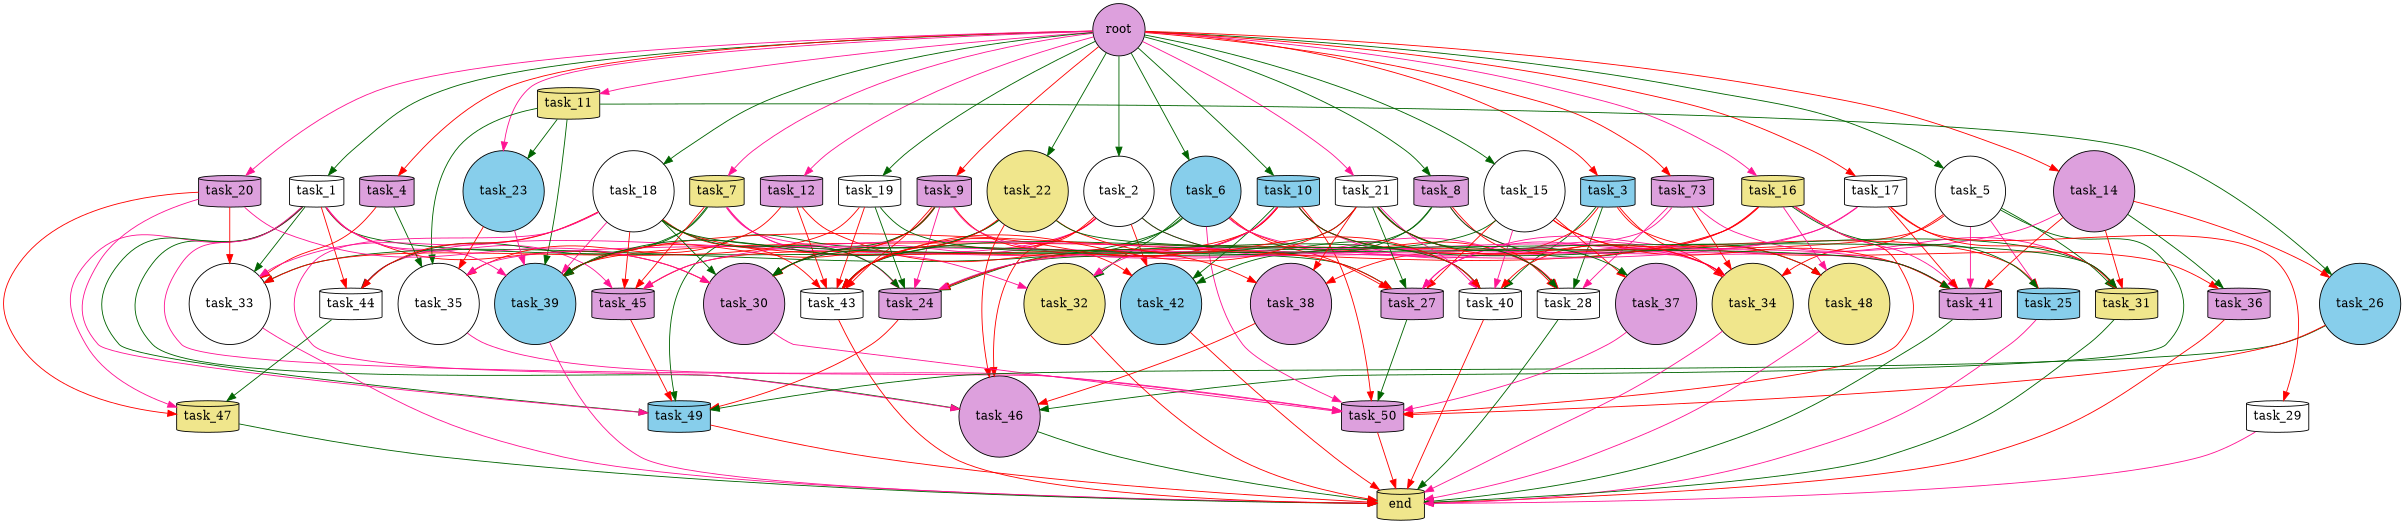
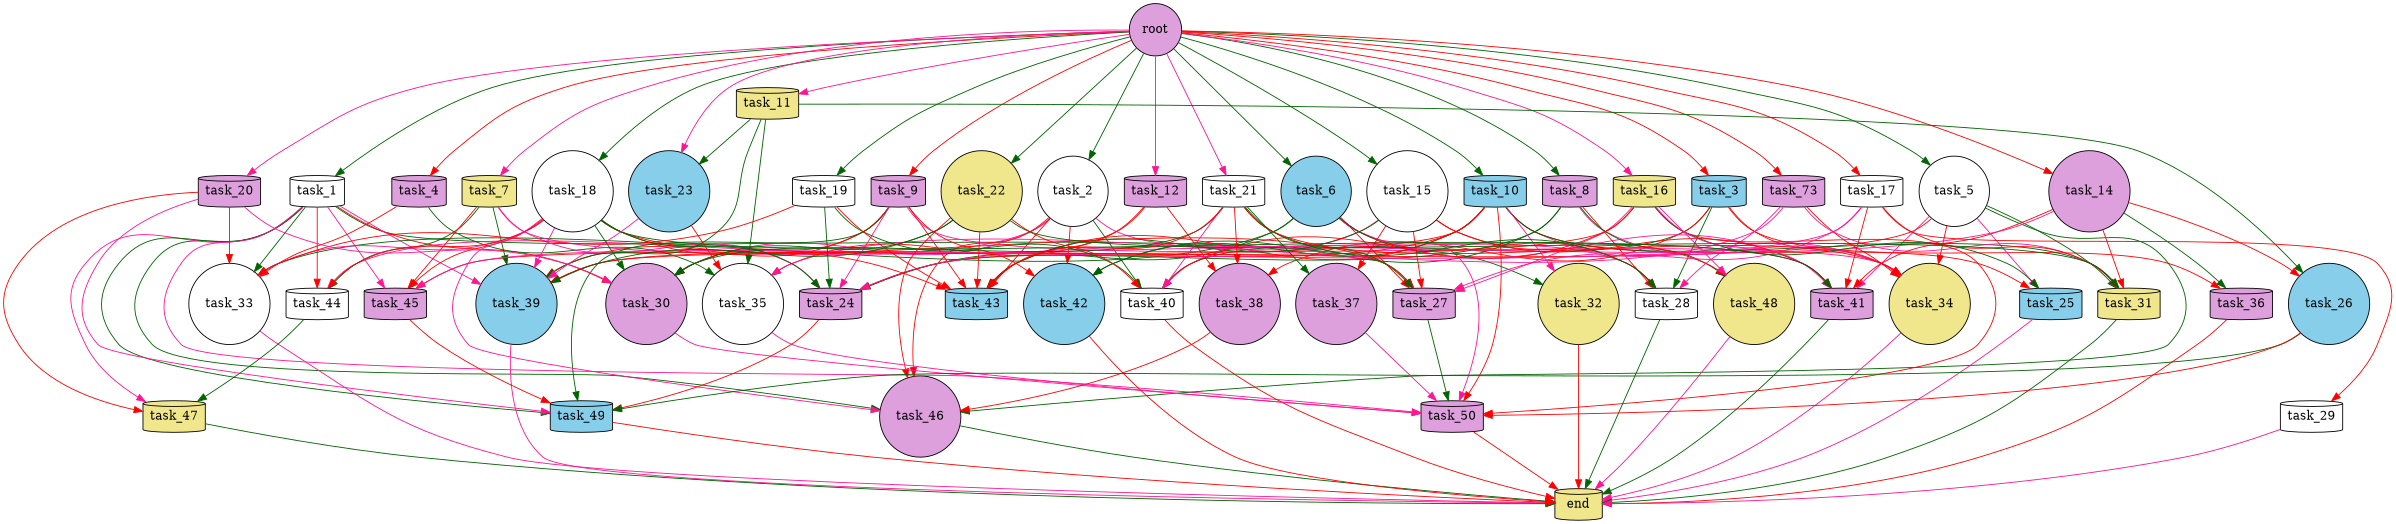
edge "task_7" -> "task_32": removed
node "task_43": fillcolor white -> skyblue
edge "task_43" -> "end": removed
